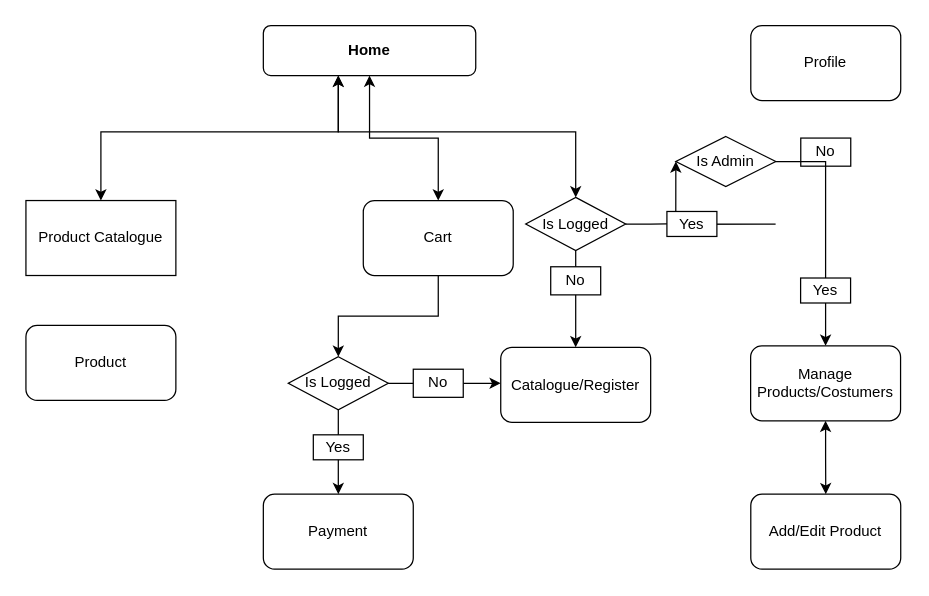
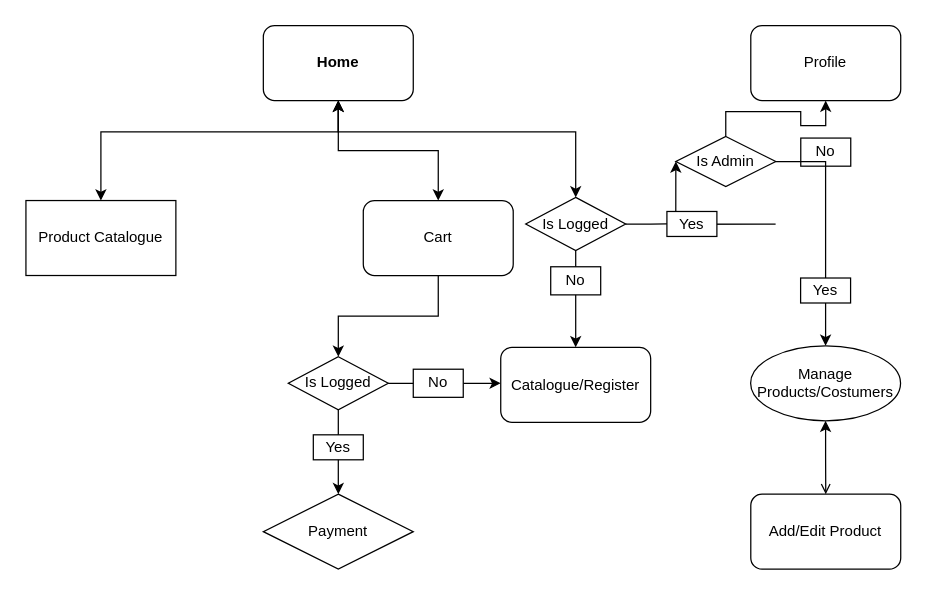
node "Home": size 213x50 -> 150x75
edge "Is Admin" -> "Profile": added
node "Product": removed
node "Manage Products/Costumers": shape rounded rectangle -> ellipse
edge "Manage Products/Costumers" -- "Add/Edit Product": arrowhead classic -> open
node "Payment": shape rounded rectangle -> diamond
